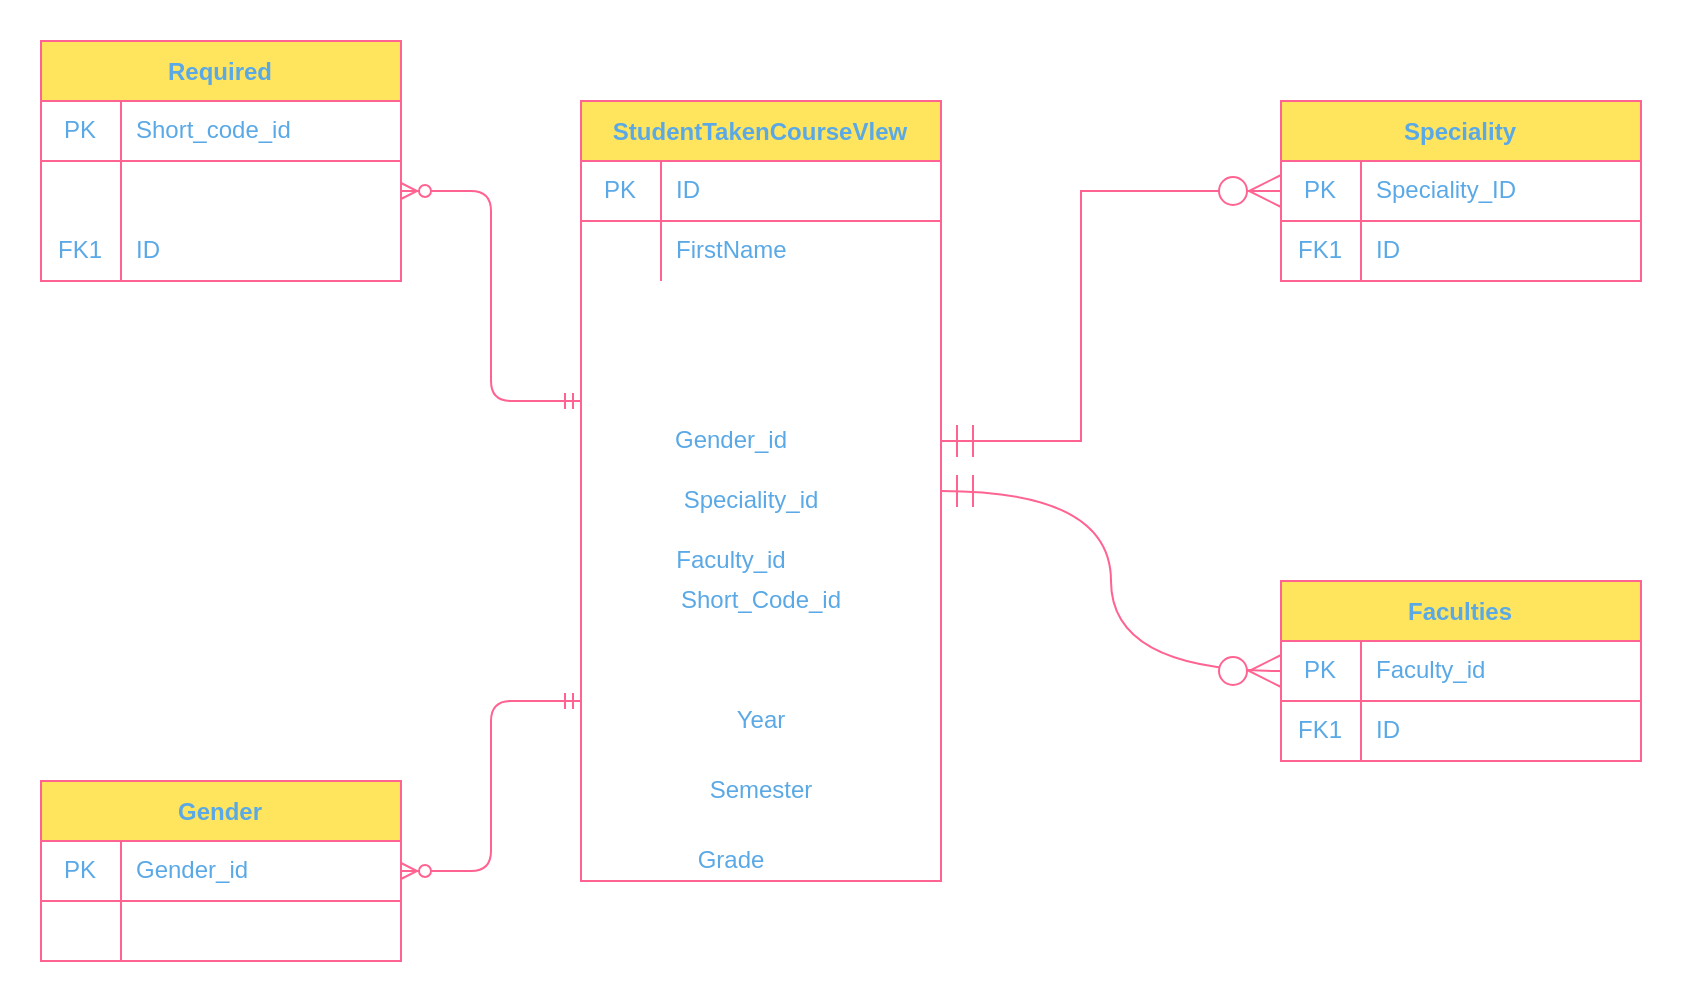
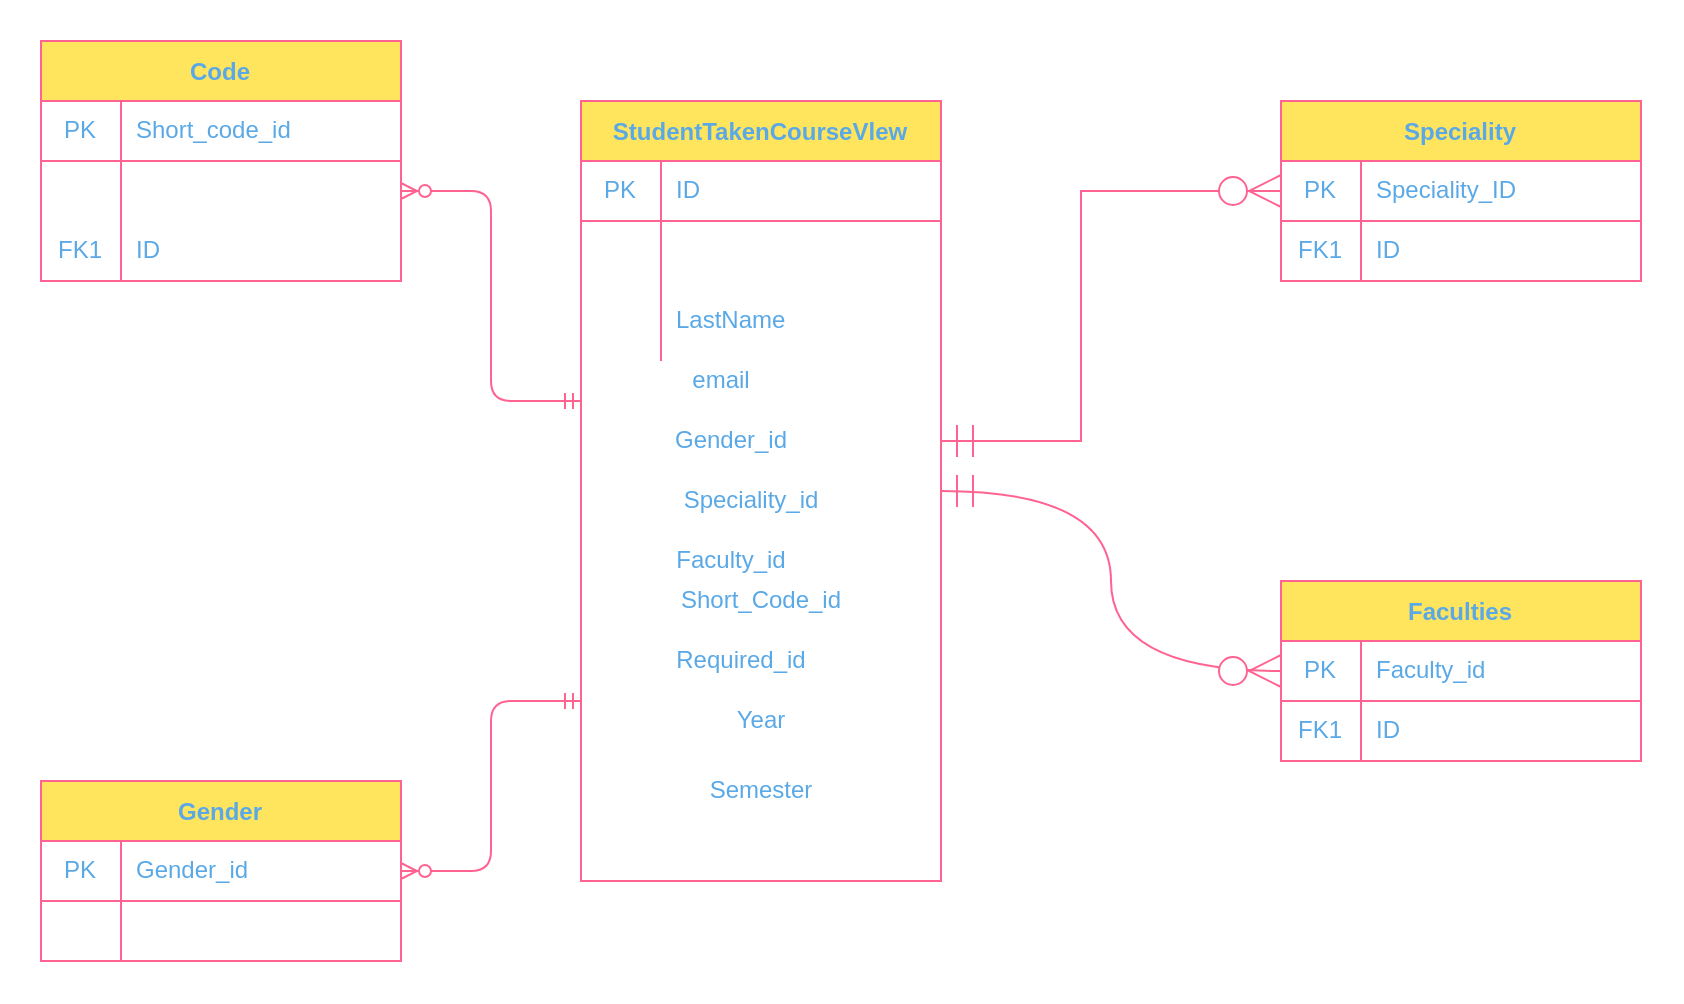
node "Required": label "Required" -> "Code"
node "FirstName": removed
node "LastName": added
node "email": added
node "Required_id": added
node "Grade": removed
